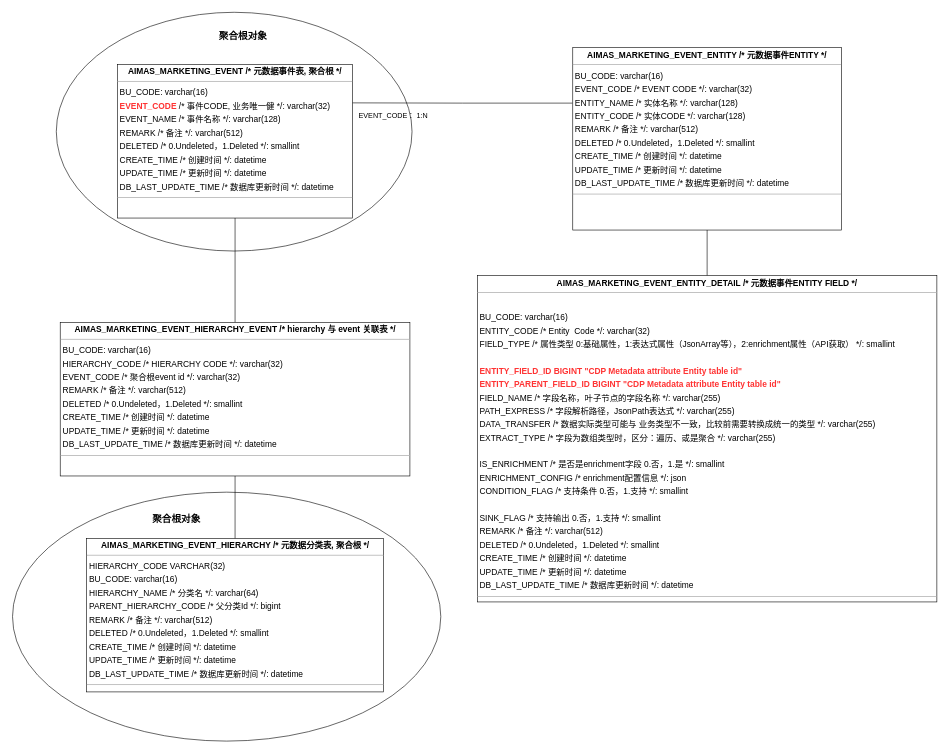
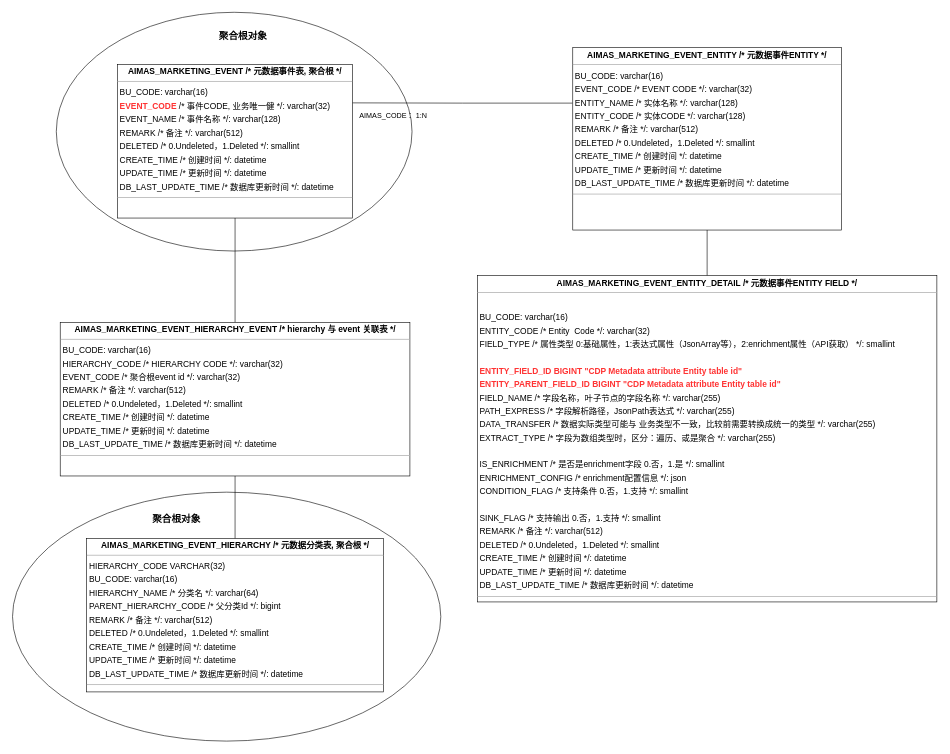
node "EVENT_CODE： 1:N": label "EVENT_CODE： 1:N" -> "AIMAS_CODE： 1:N"
